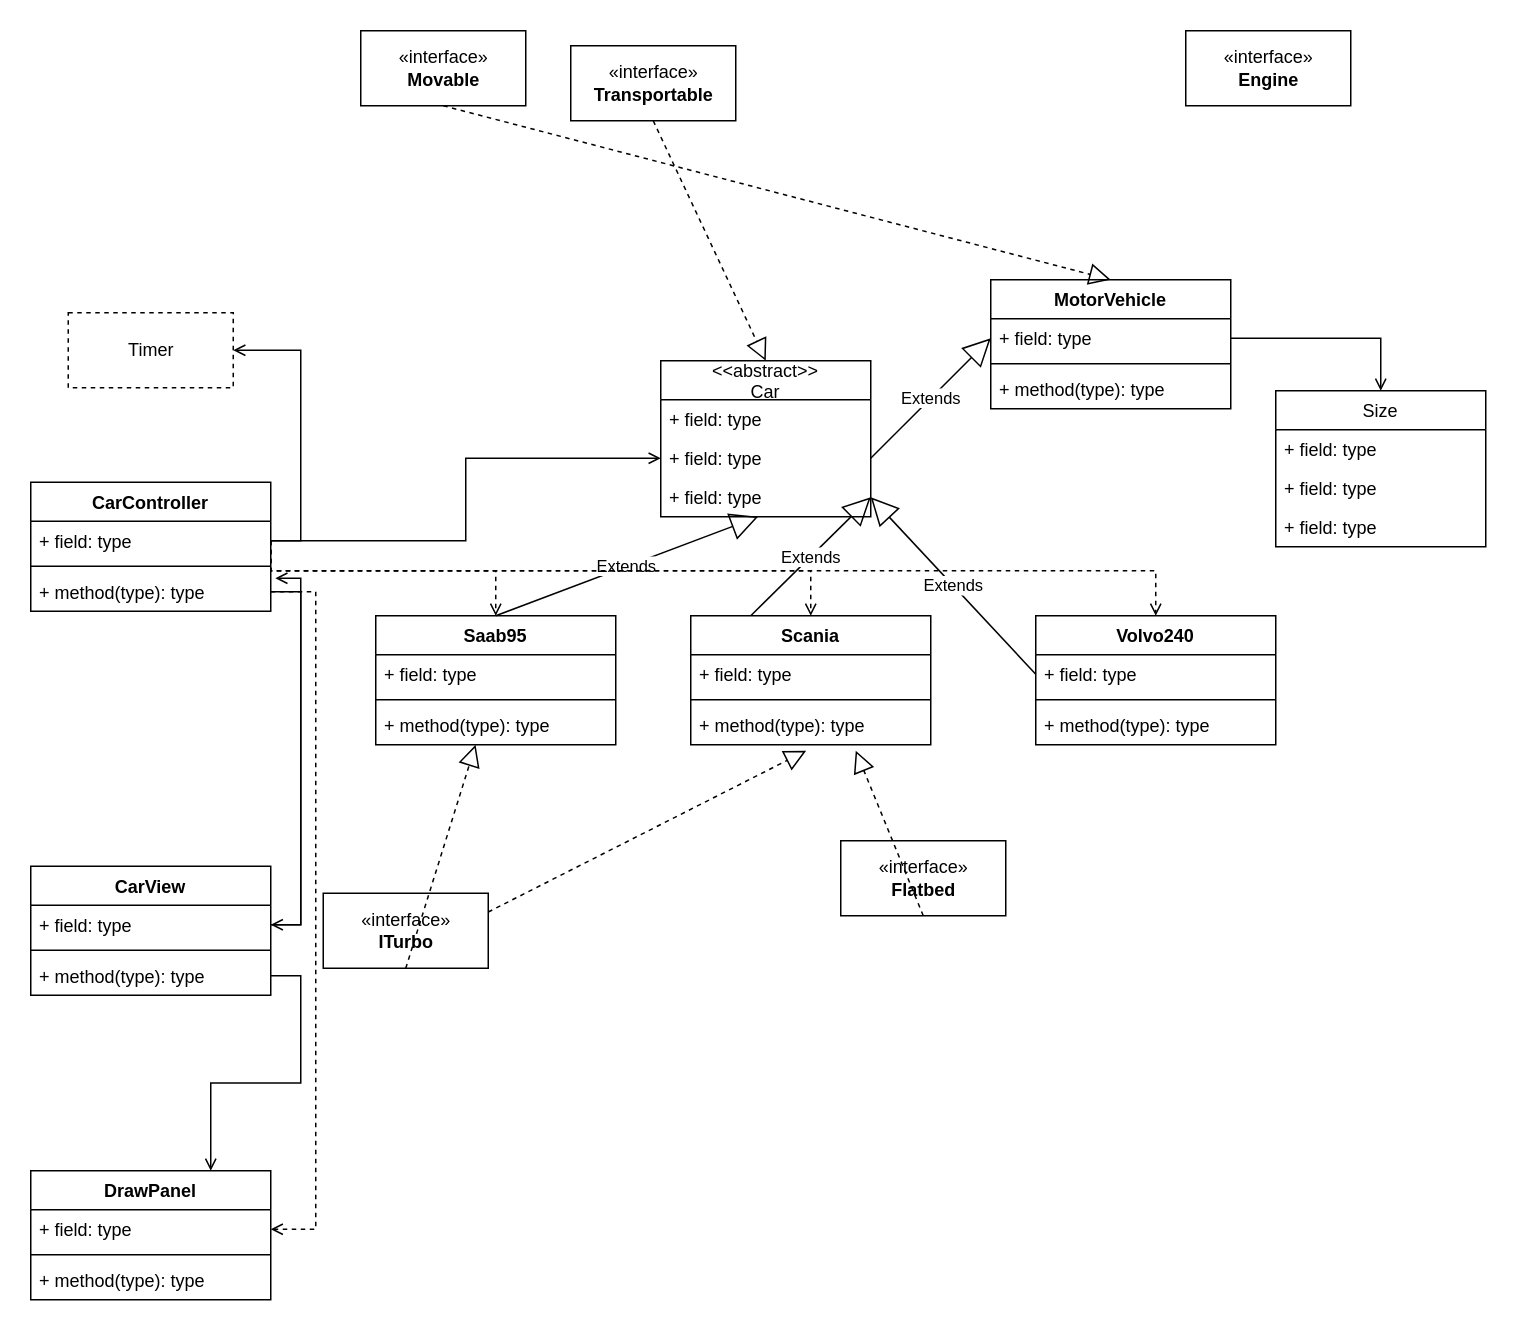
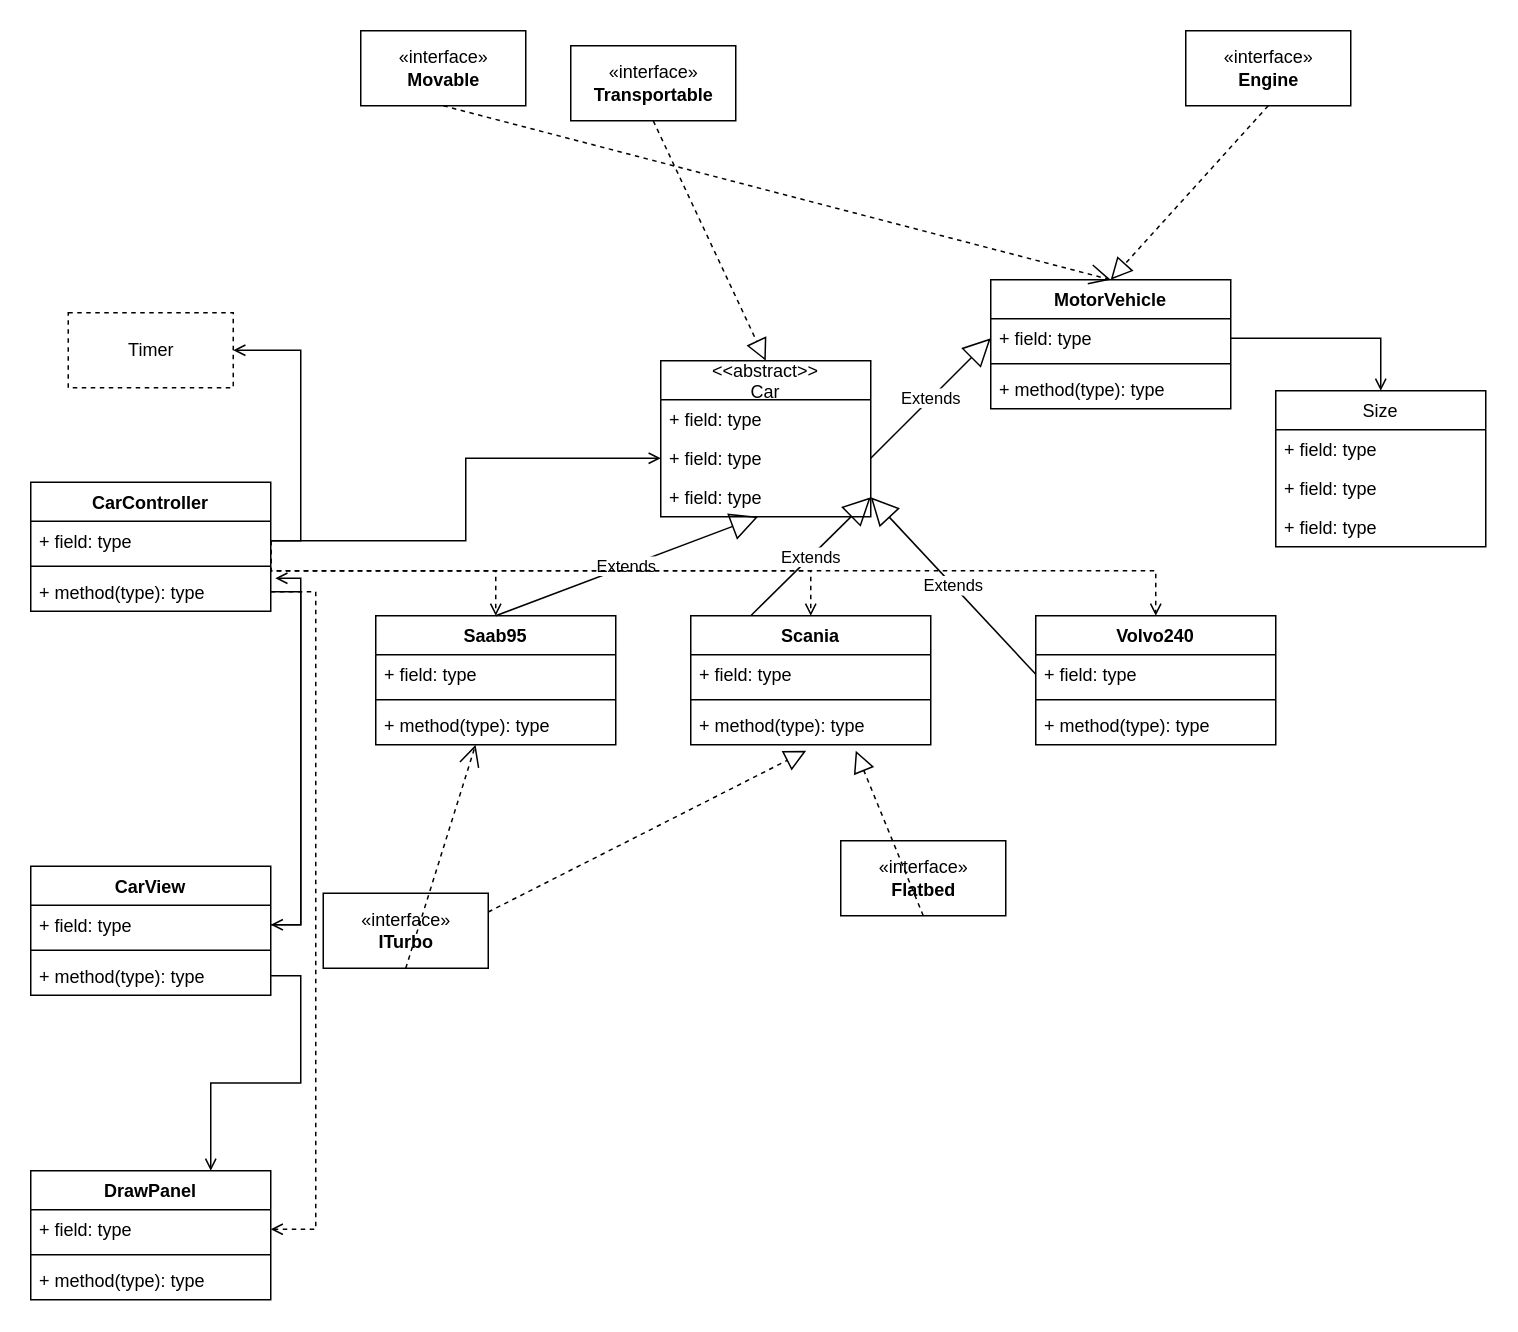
edge "«interface» Engine" -> "MotorVehicle": added
edge "«interface» Movable" -> "MotorVehicle": arrowhead block -> open
edge "«interface» ITurbo" -> "Saab95": arrowhead block -> open
